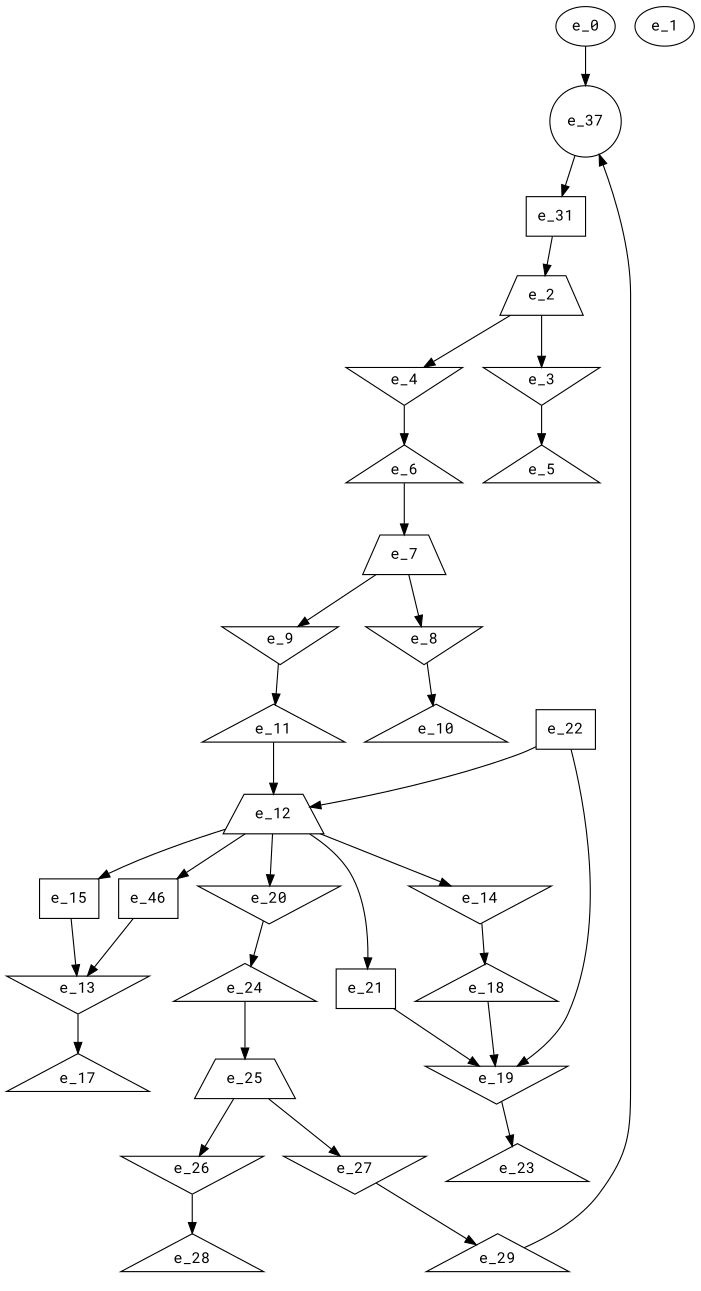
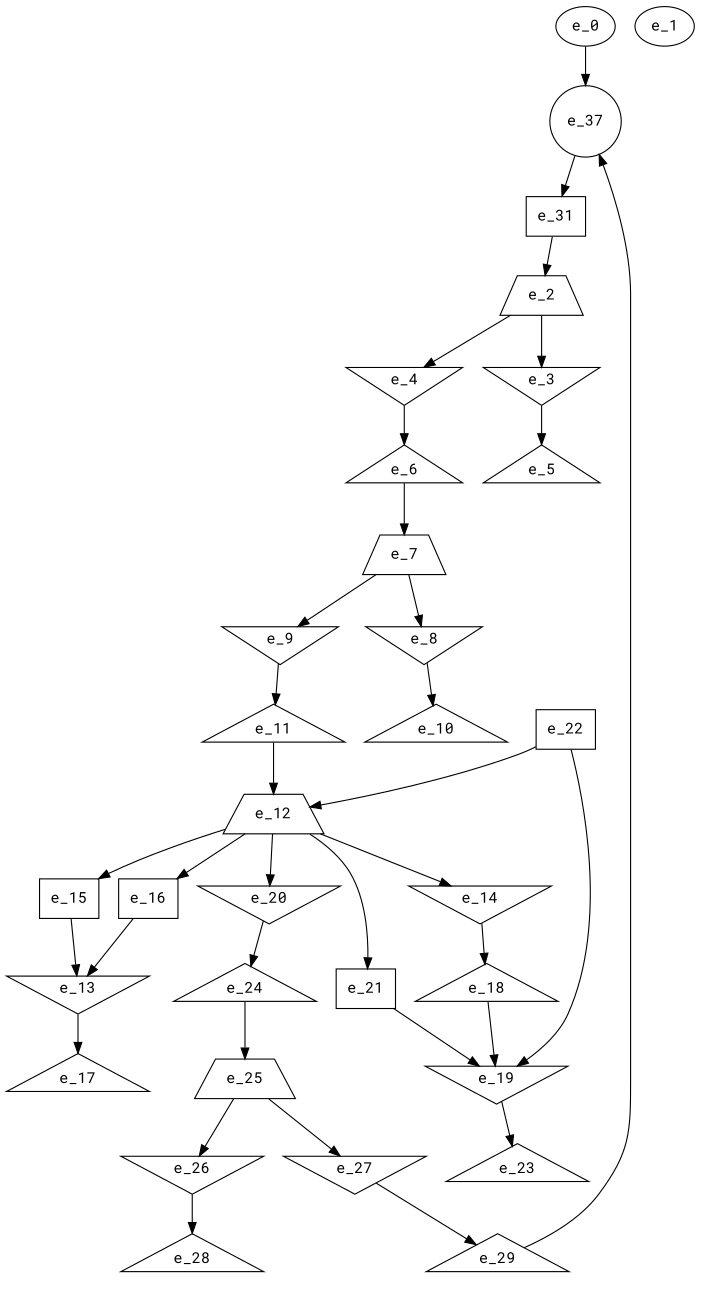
node "e_46": label "e_46" -> "e_16"
